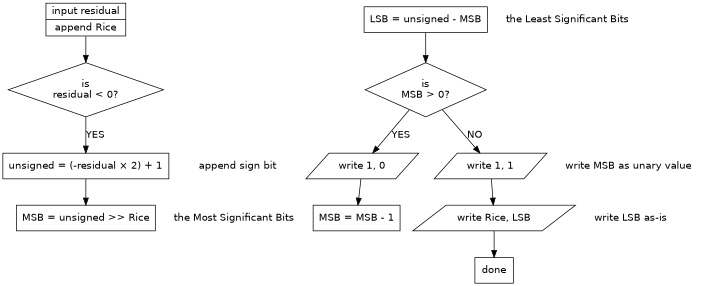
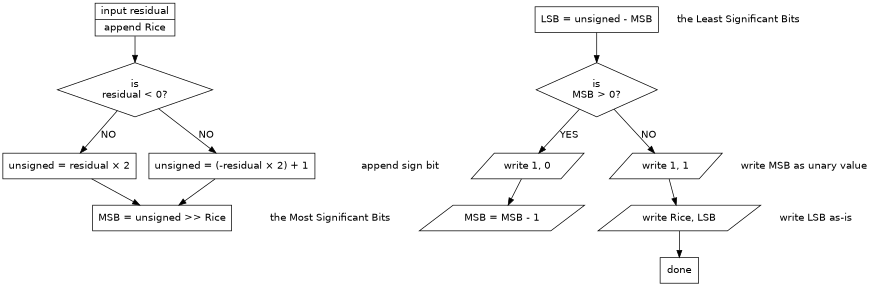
edge "is residual < 0?" -> "unsigned = (-residual × 2) + 1": label "YES" -> "NO"
node "unsigned = residual × 2": added
node "MSB = MSB - 1": shape box -> parallelogram
